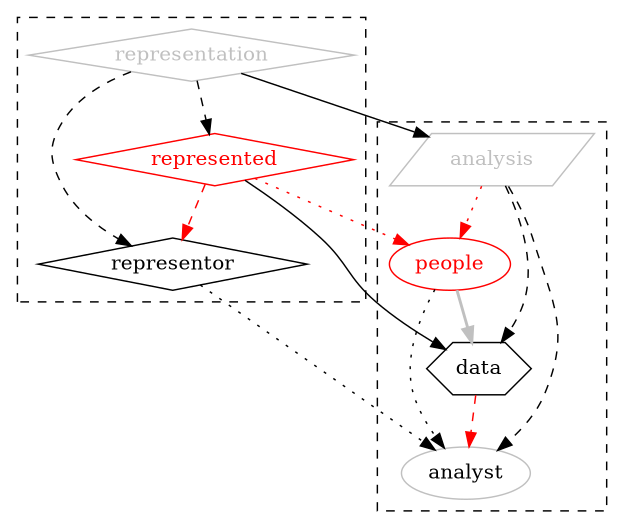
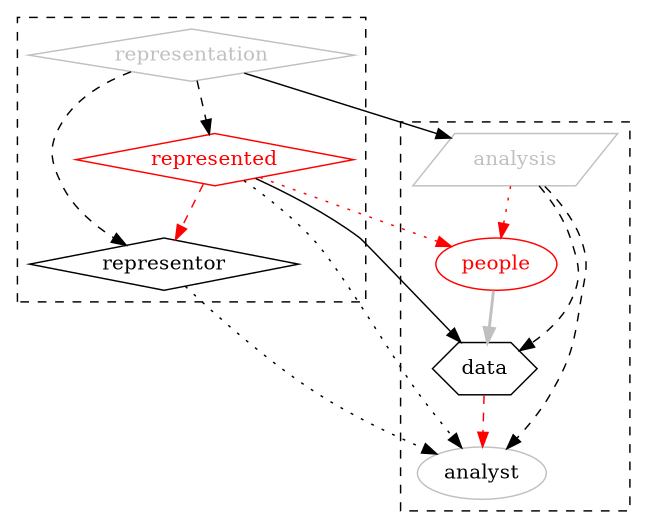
edge "people" -> "analyst": now "represented" -> "analyst"
